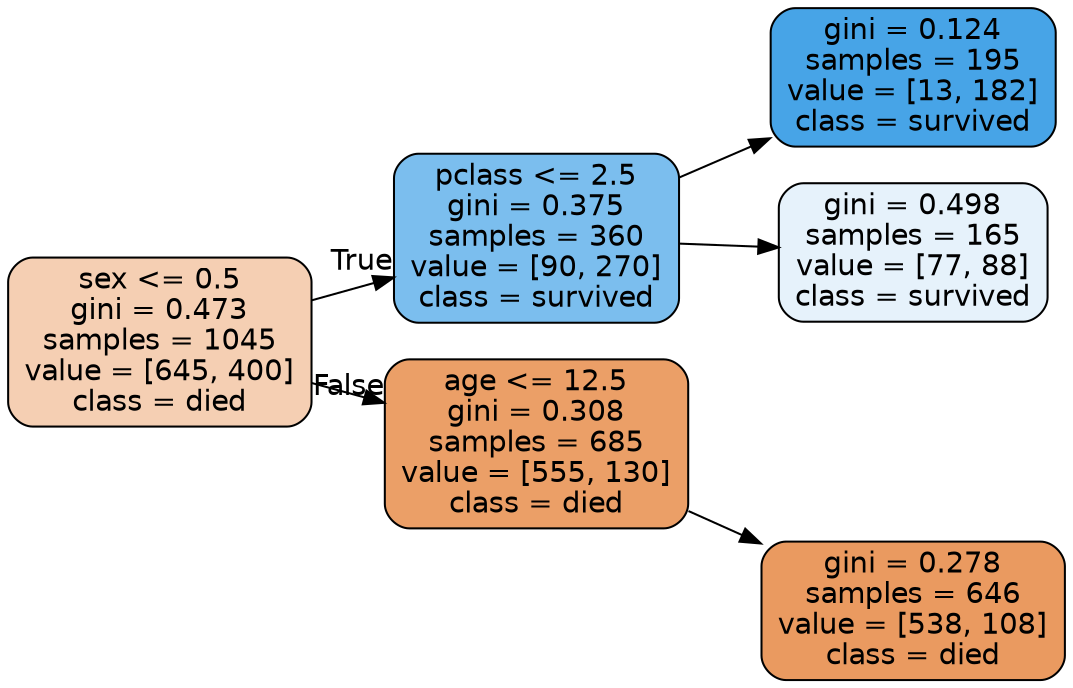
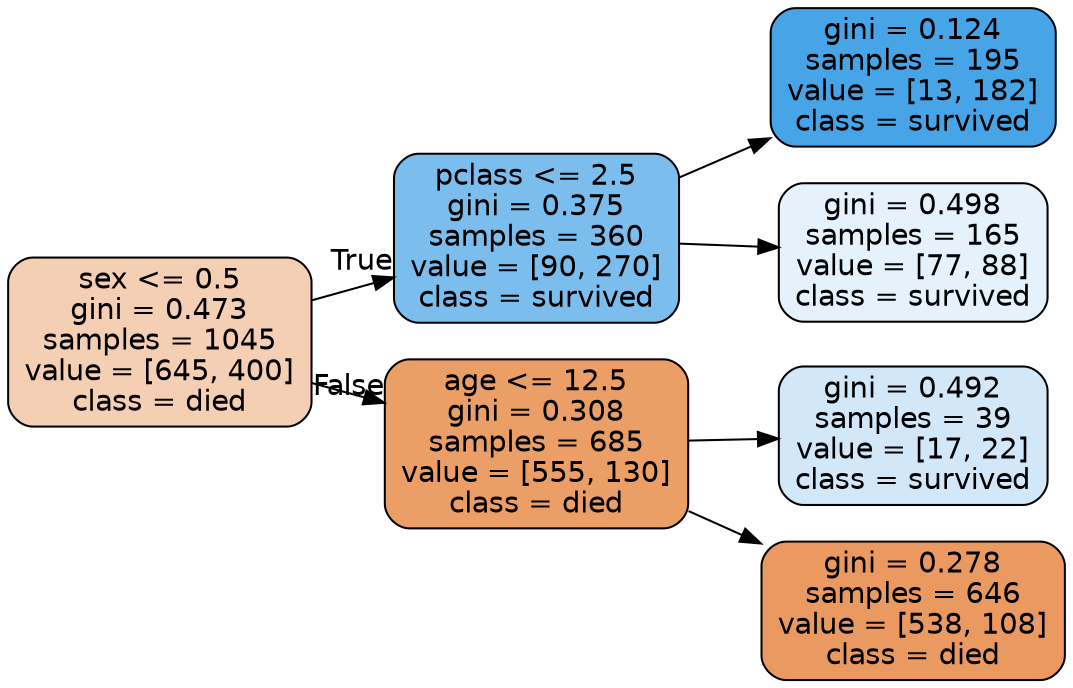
node "gini = 0.492 samples = 39 value = [17, 22] class = survived": added
